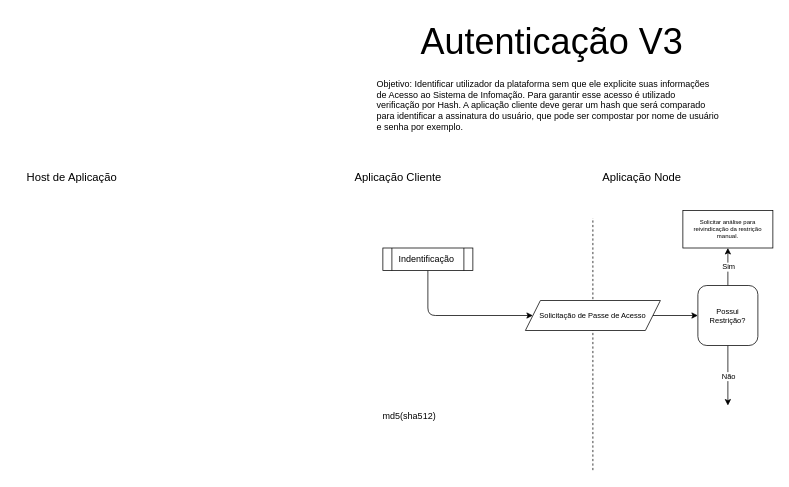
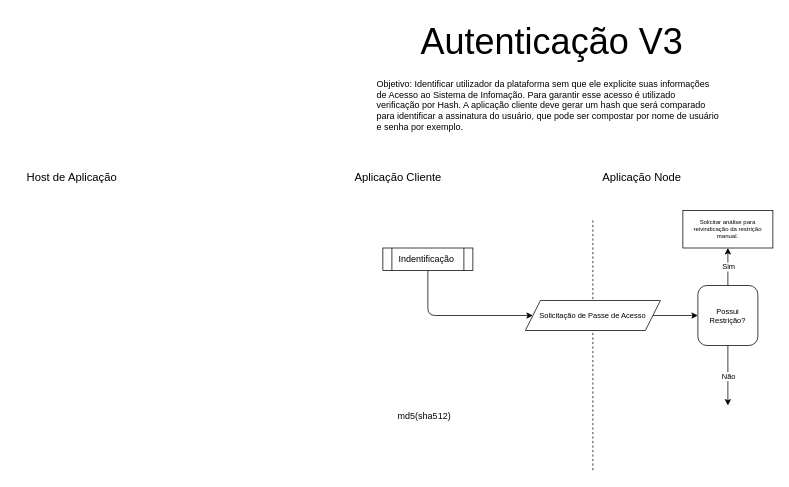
node "md5(sha512)": moved (409, 417) -> (424, 417)
